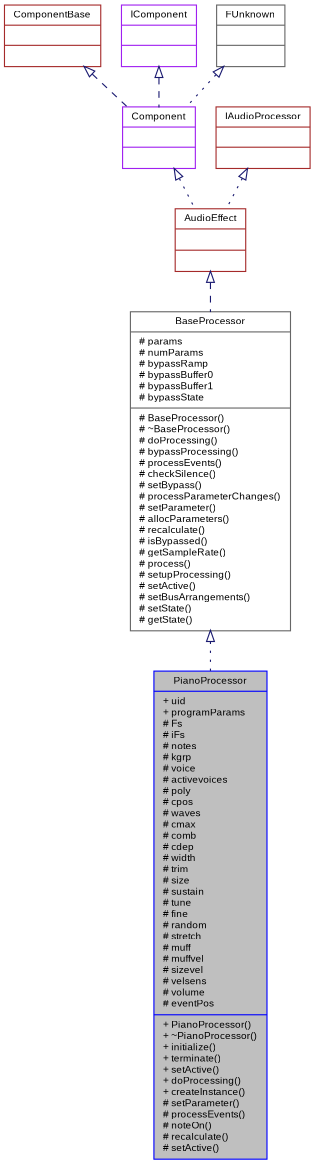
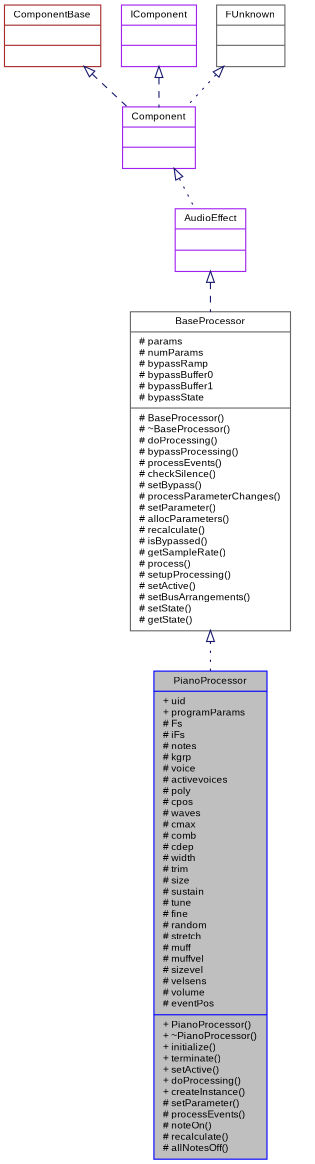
node "IAudioProcessor": removed
node "AudioEffect": color brown -> purple
node "PianoProcessor": text "# setActive()" -> "# allNotesOff()"
